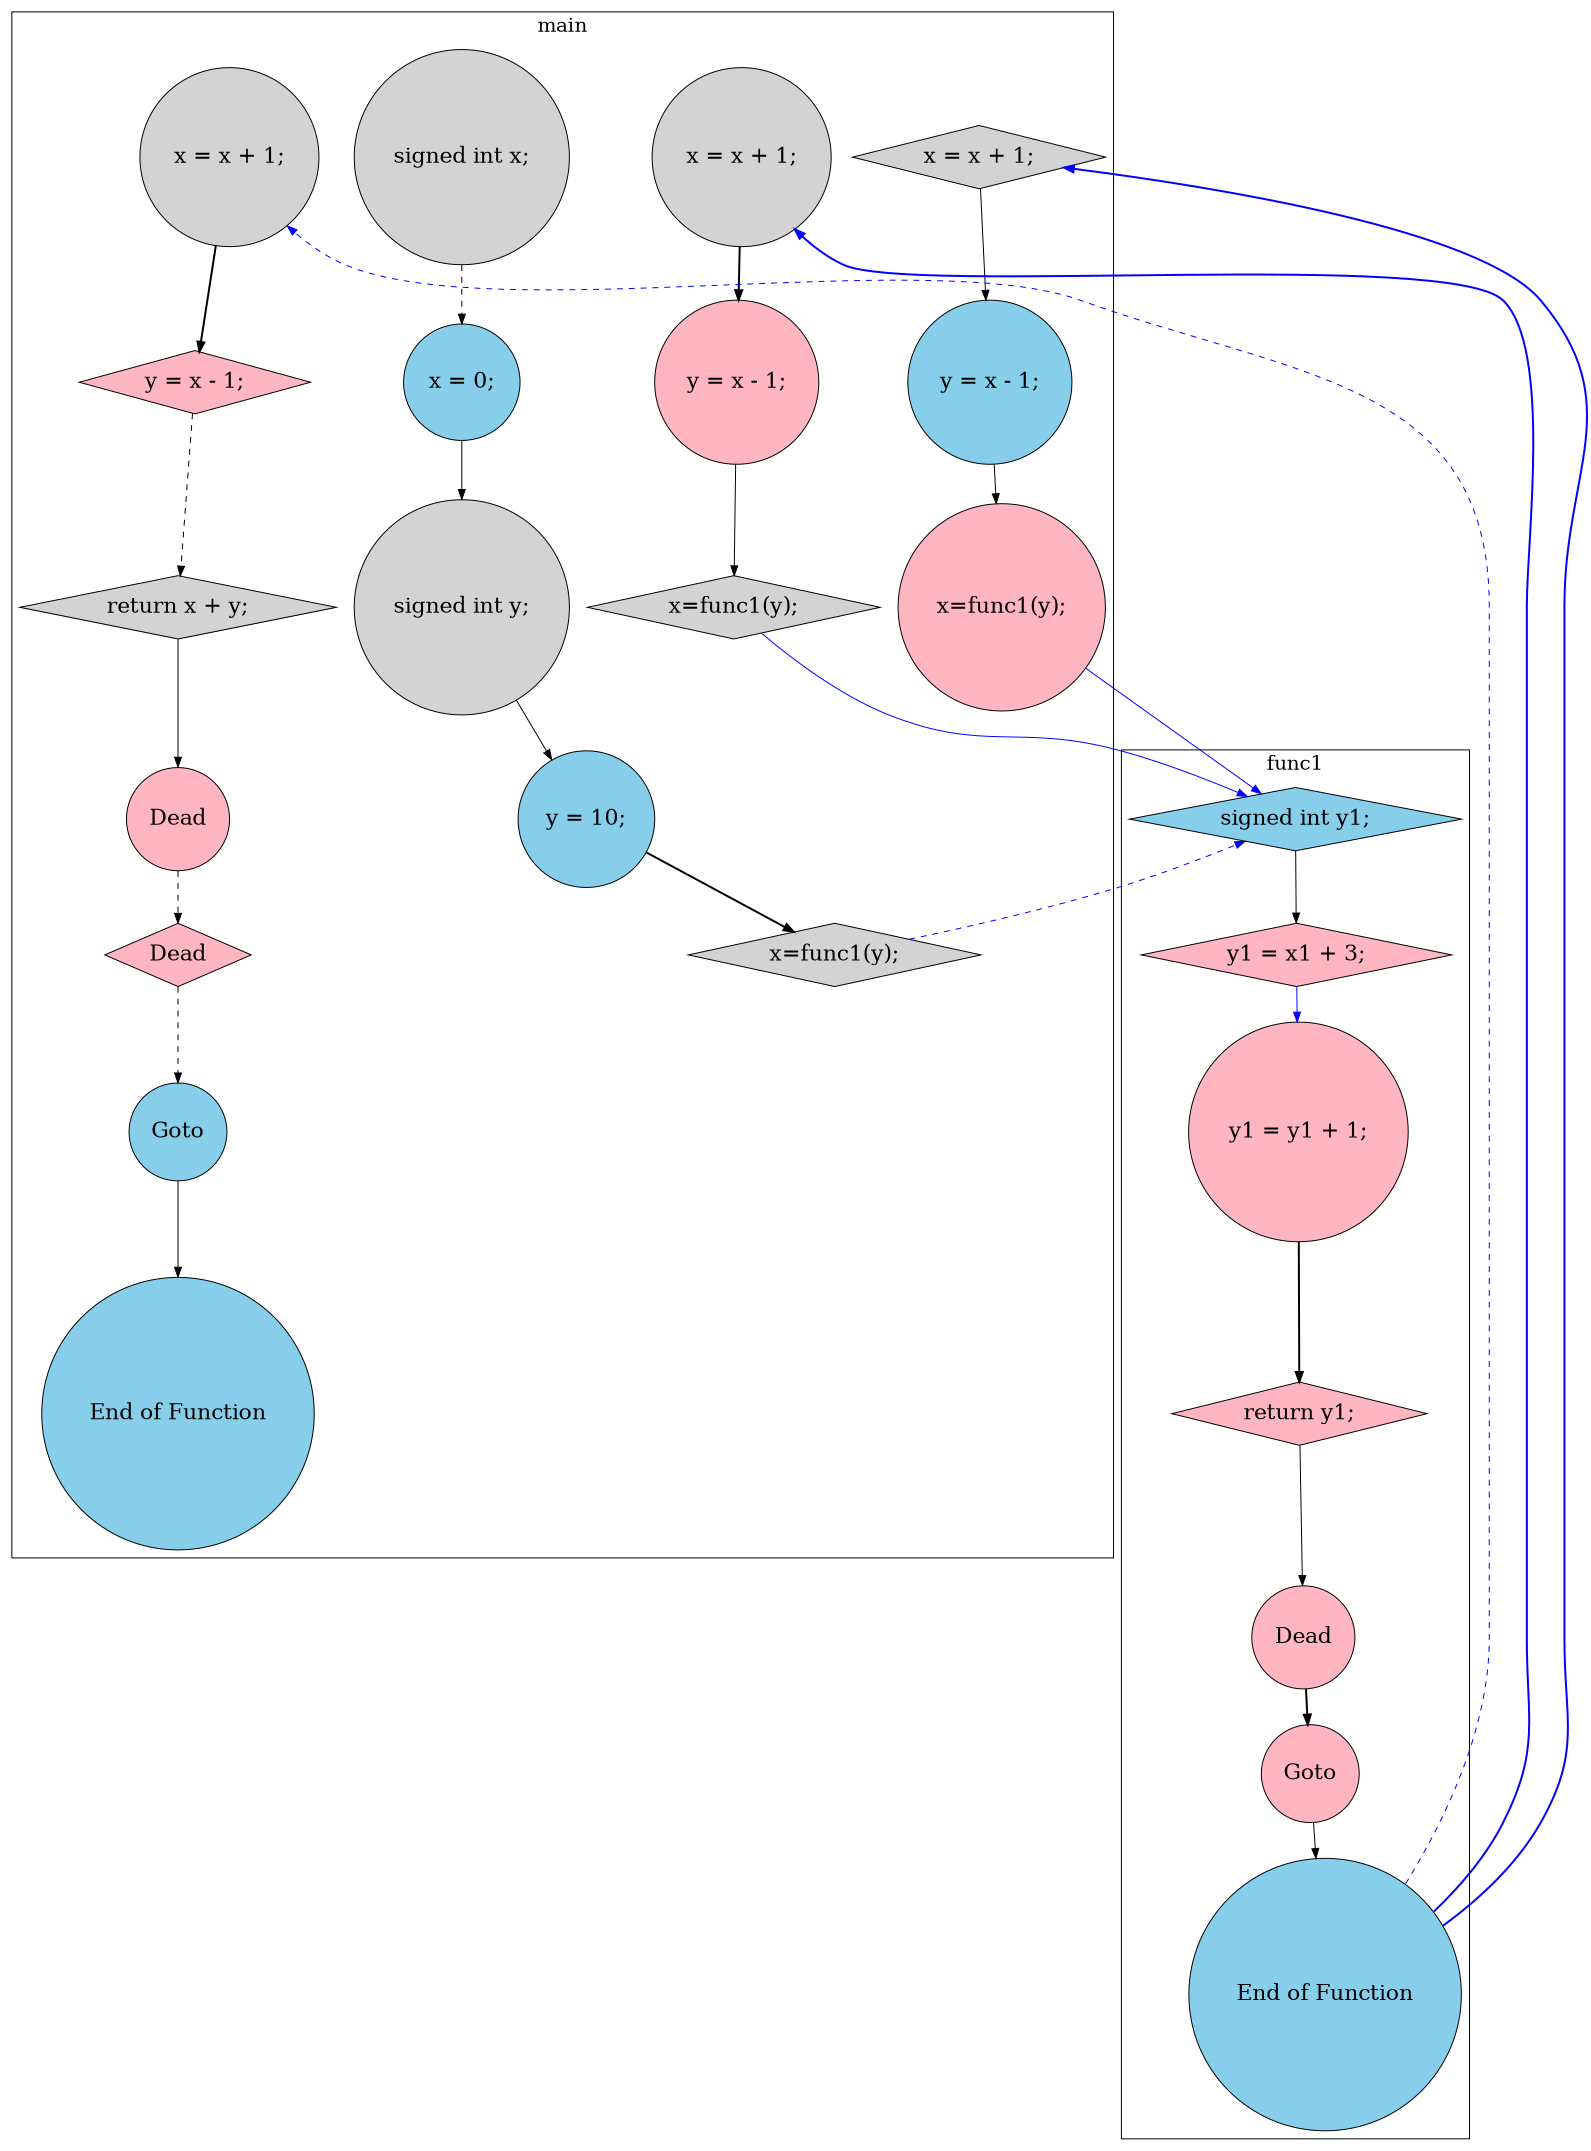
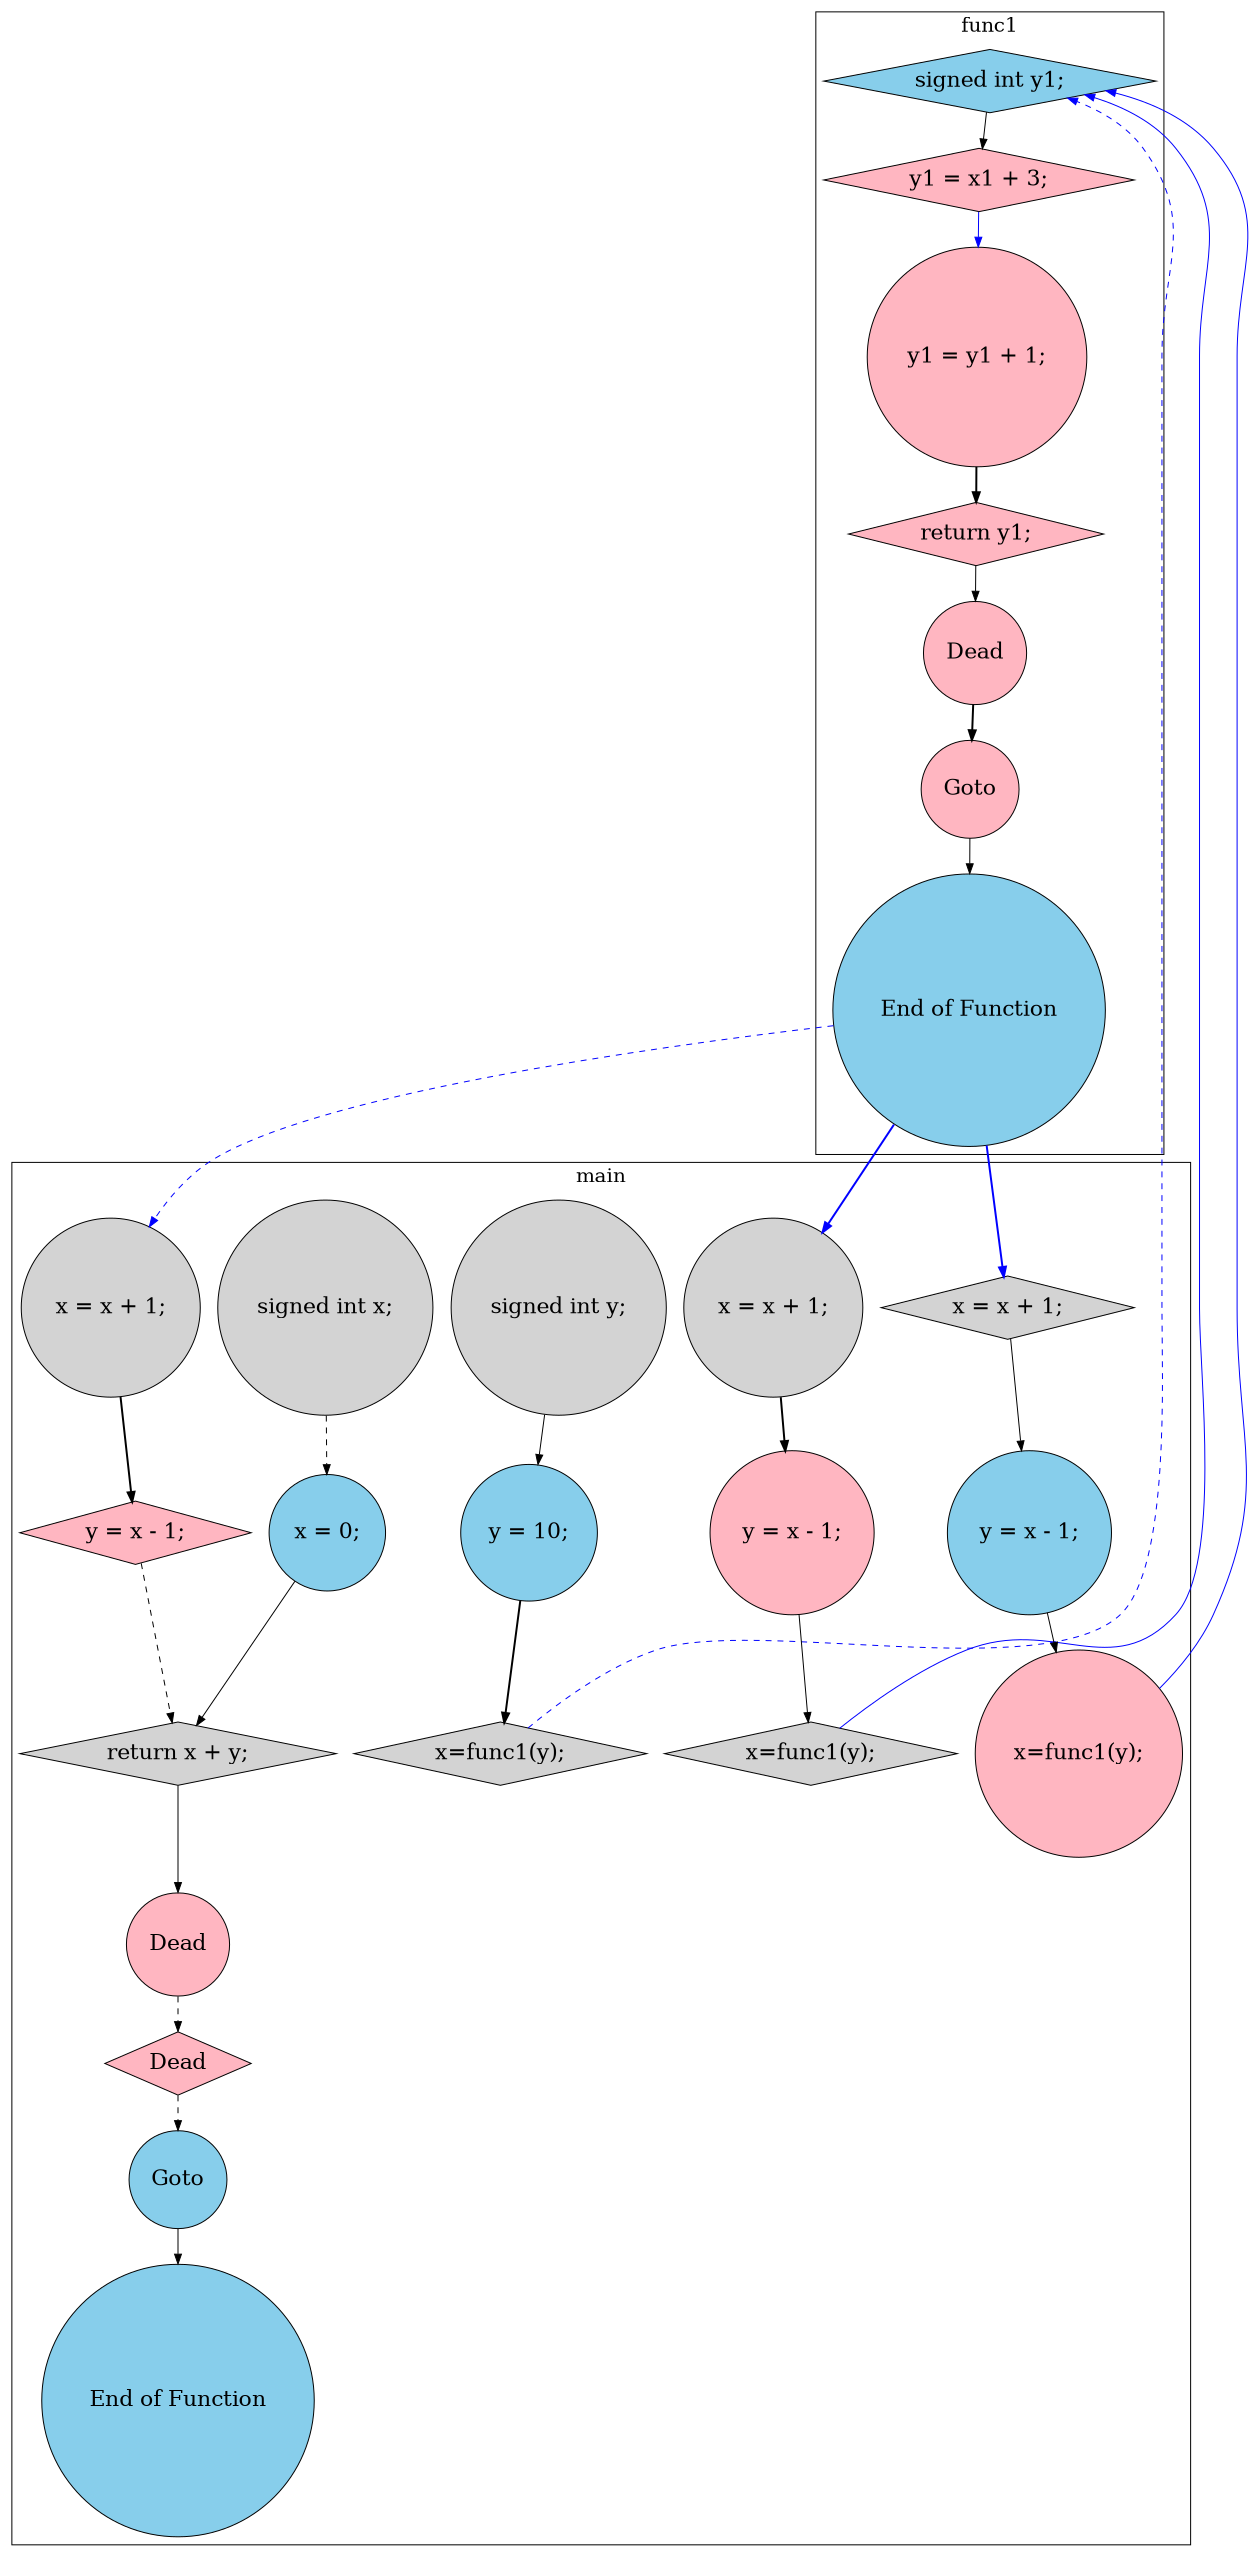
edge "x = 0;" -> "signed int y;": now "x = 0;" -> "return x + y;"
